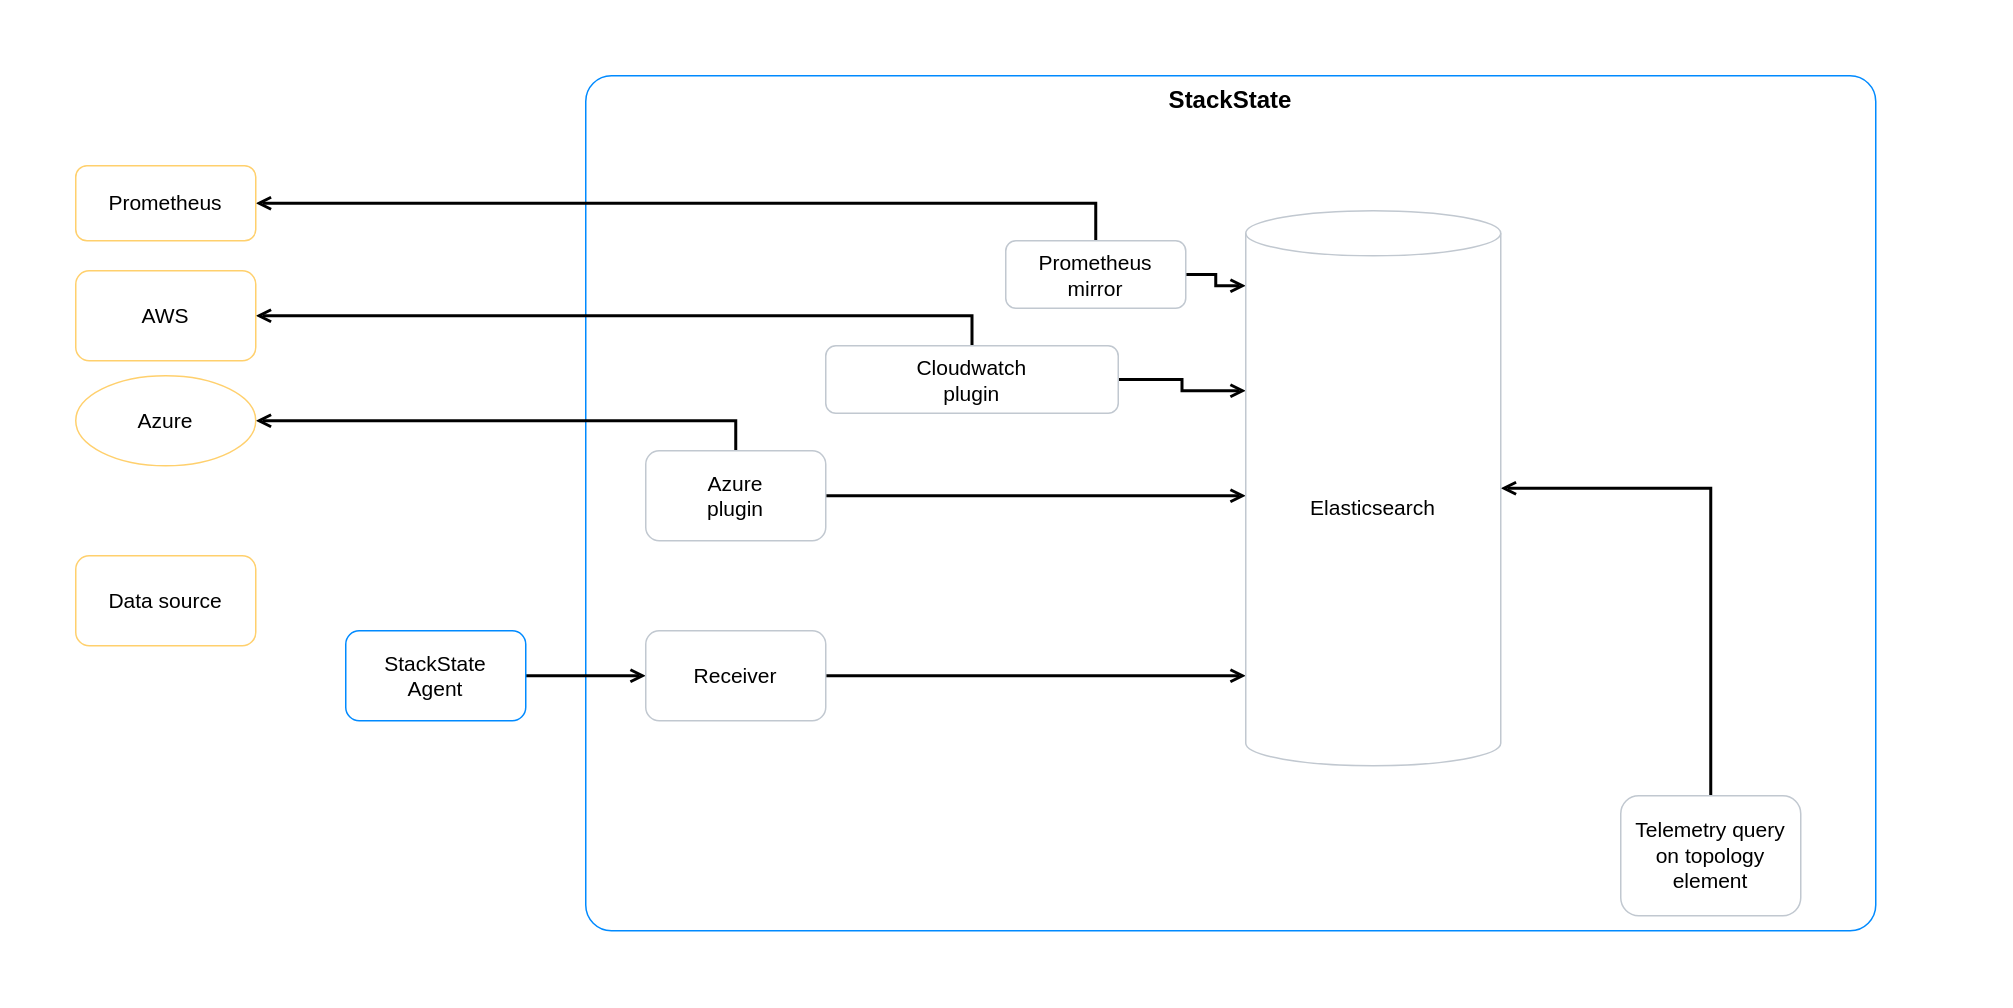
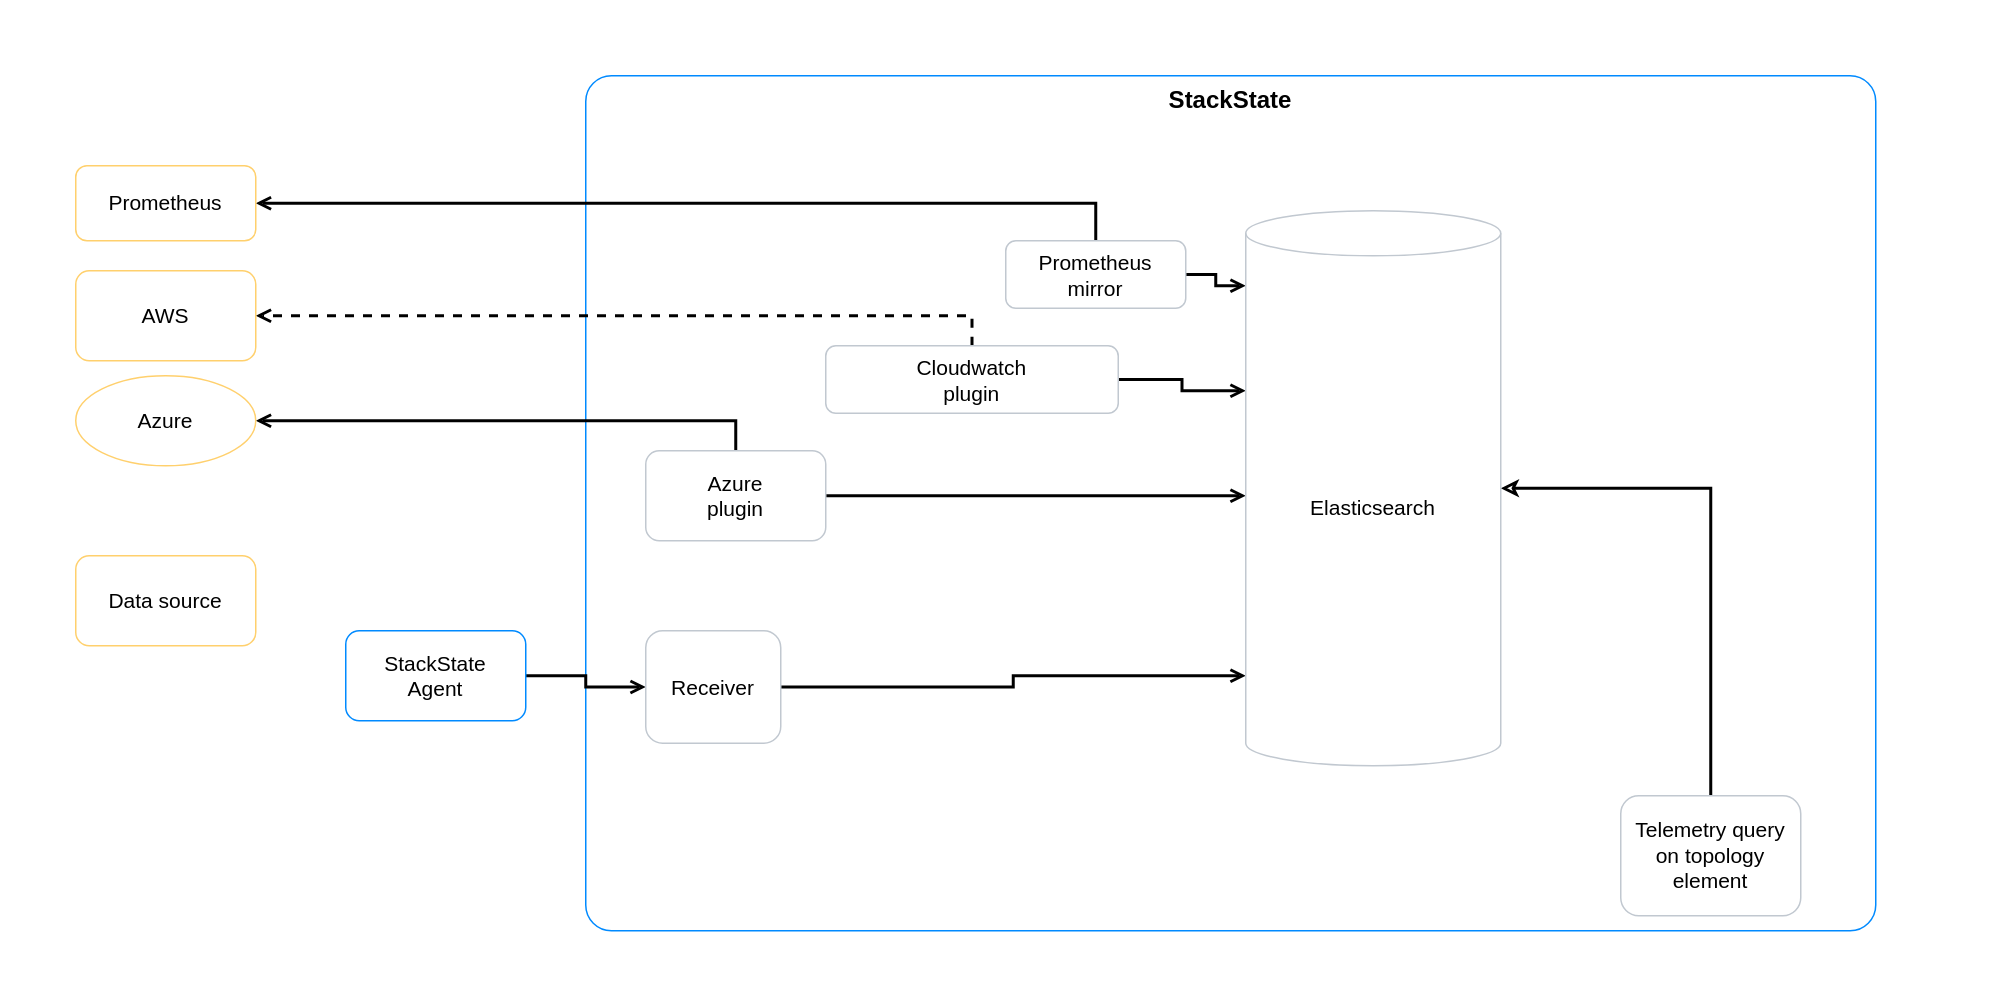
edge "Cloudwatch plugin" -> "AWS": style solid -> dashed
edge "Telemetry query on topology element" -> "Elasticsearch": arrowhead open -> classic
node "Receiver": size 180x90 -> 135x113
